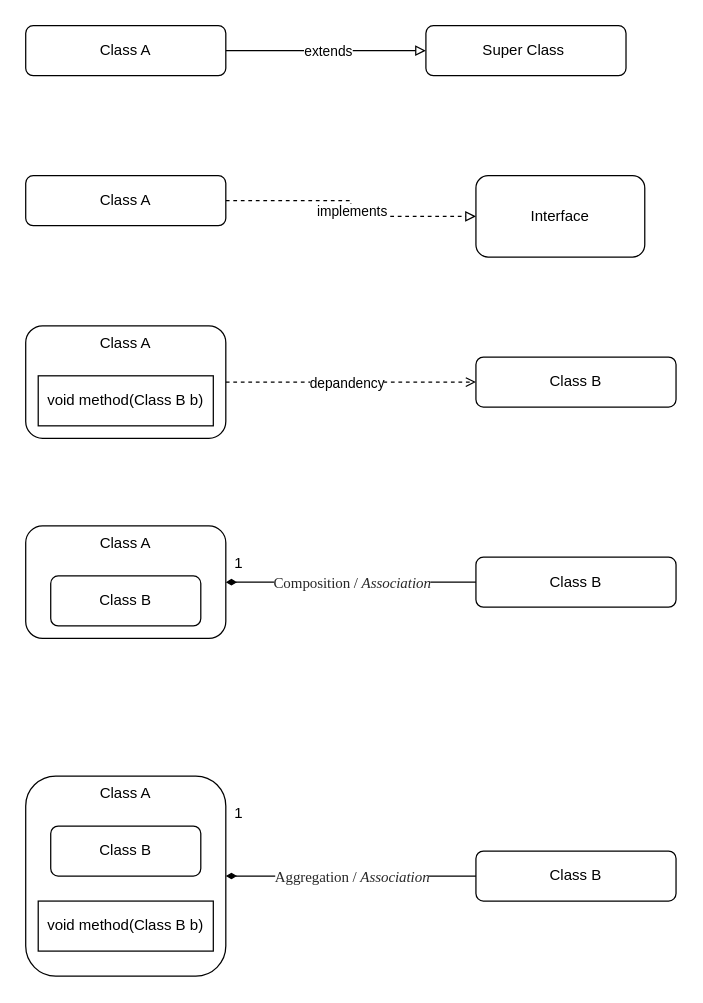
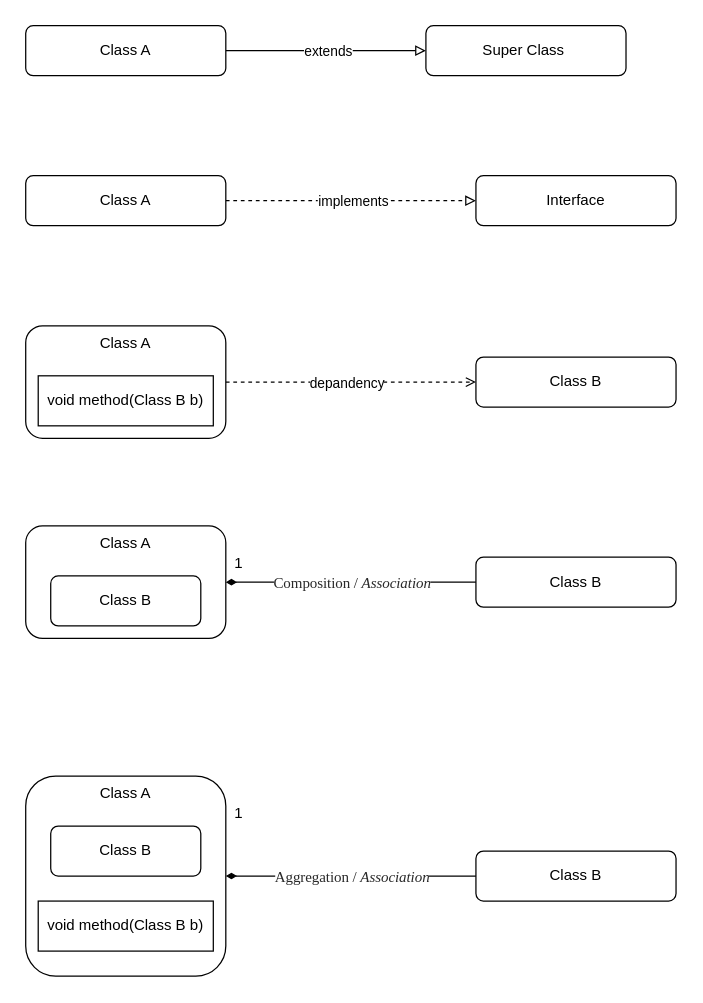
node "Interface": size 169x81 -> 200x50
